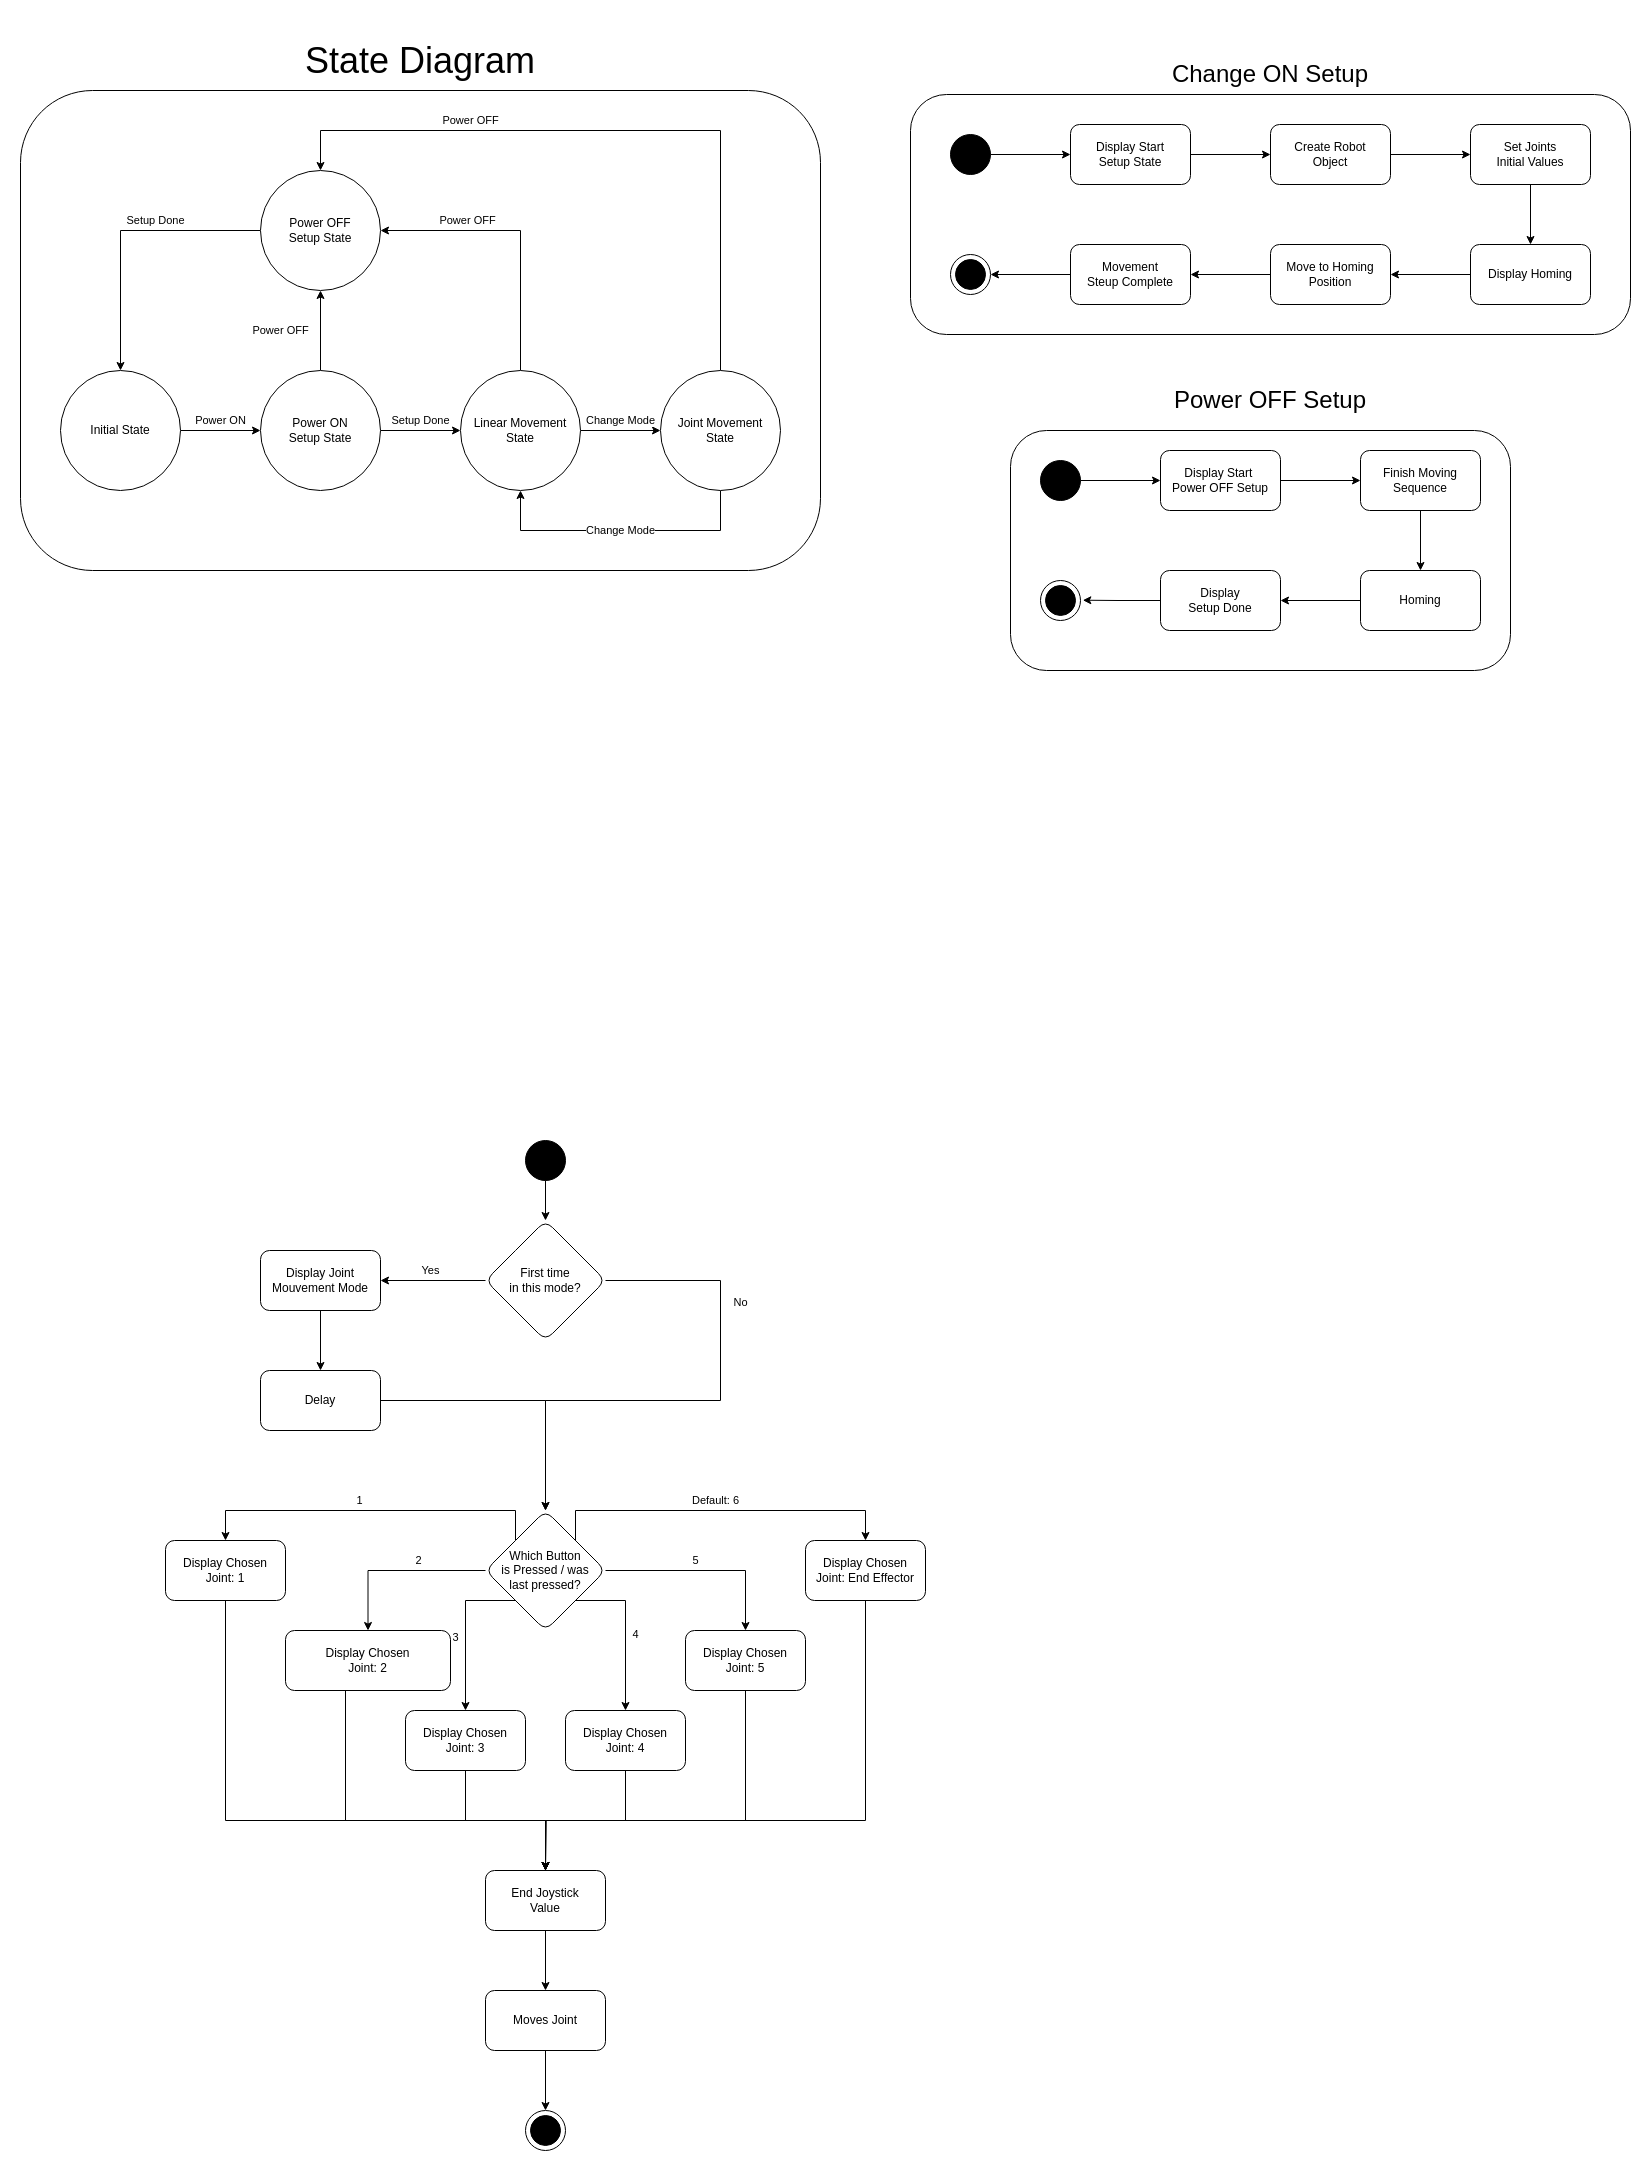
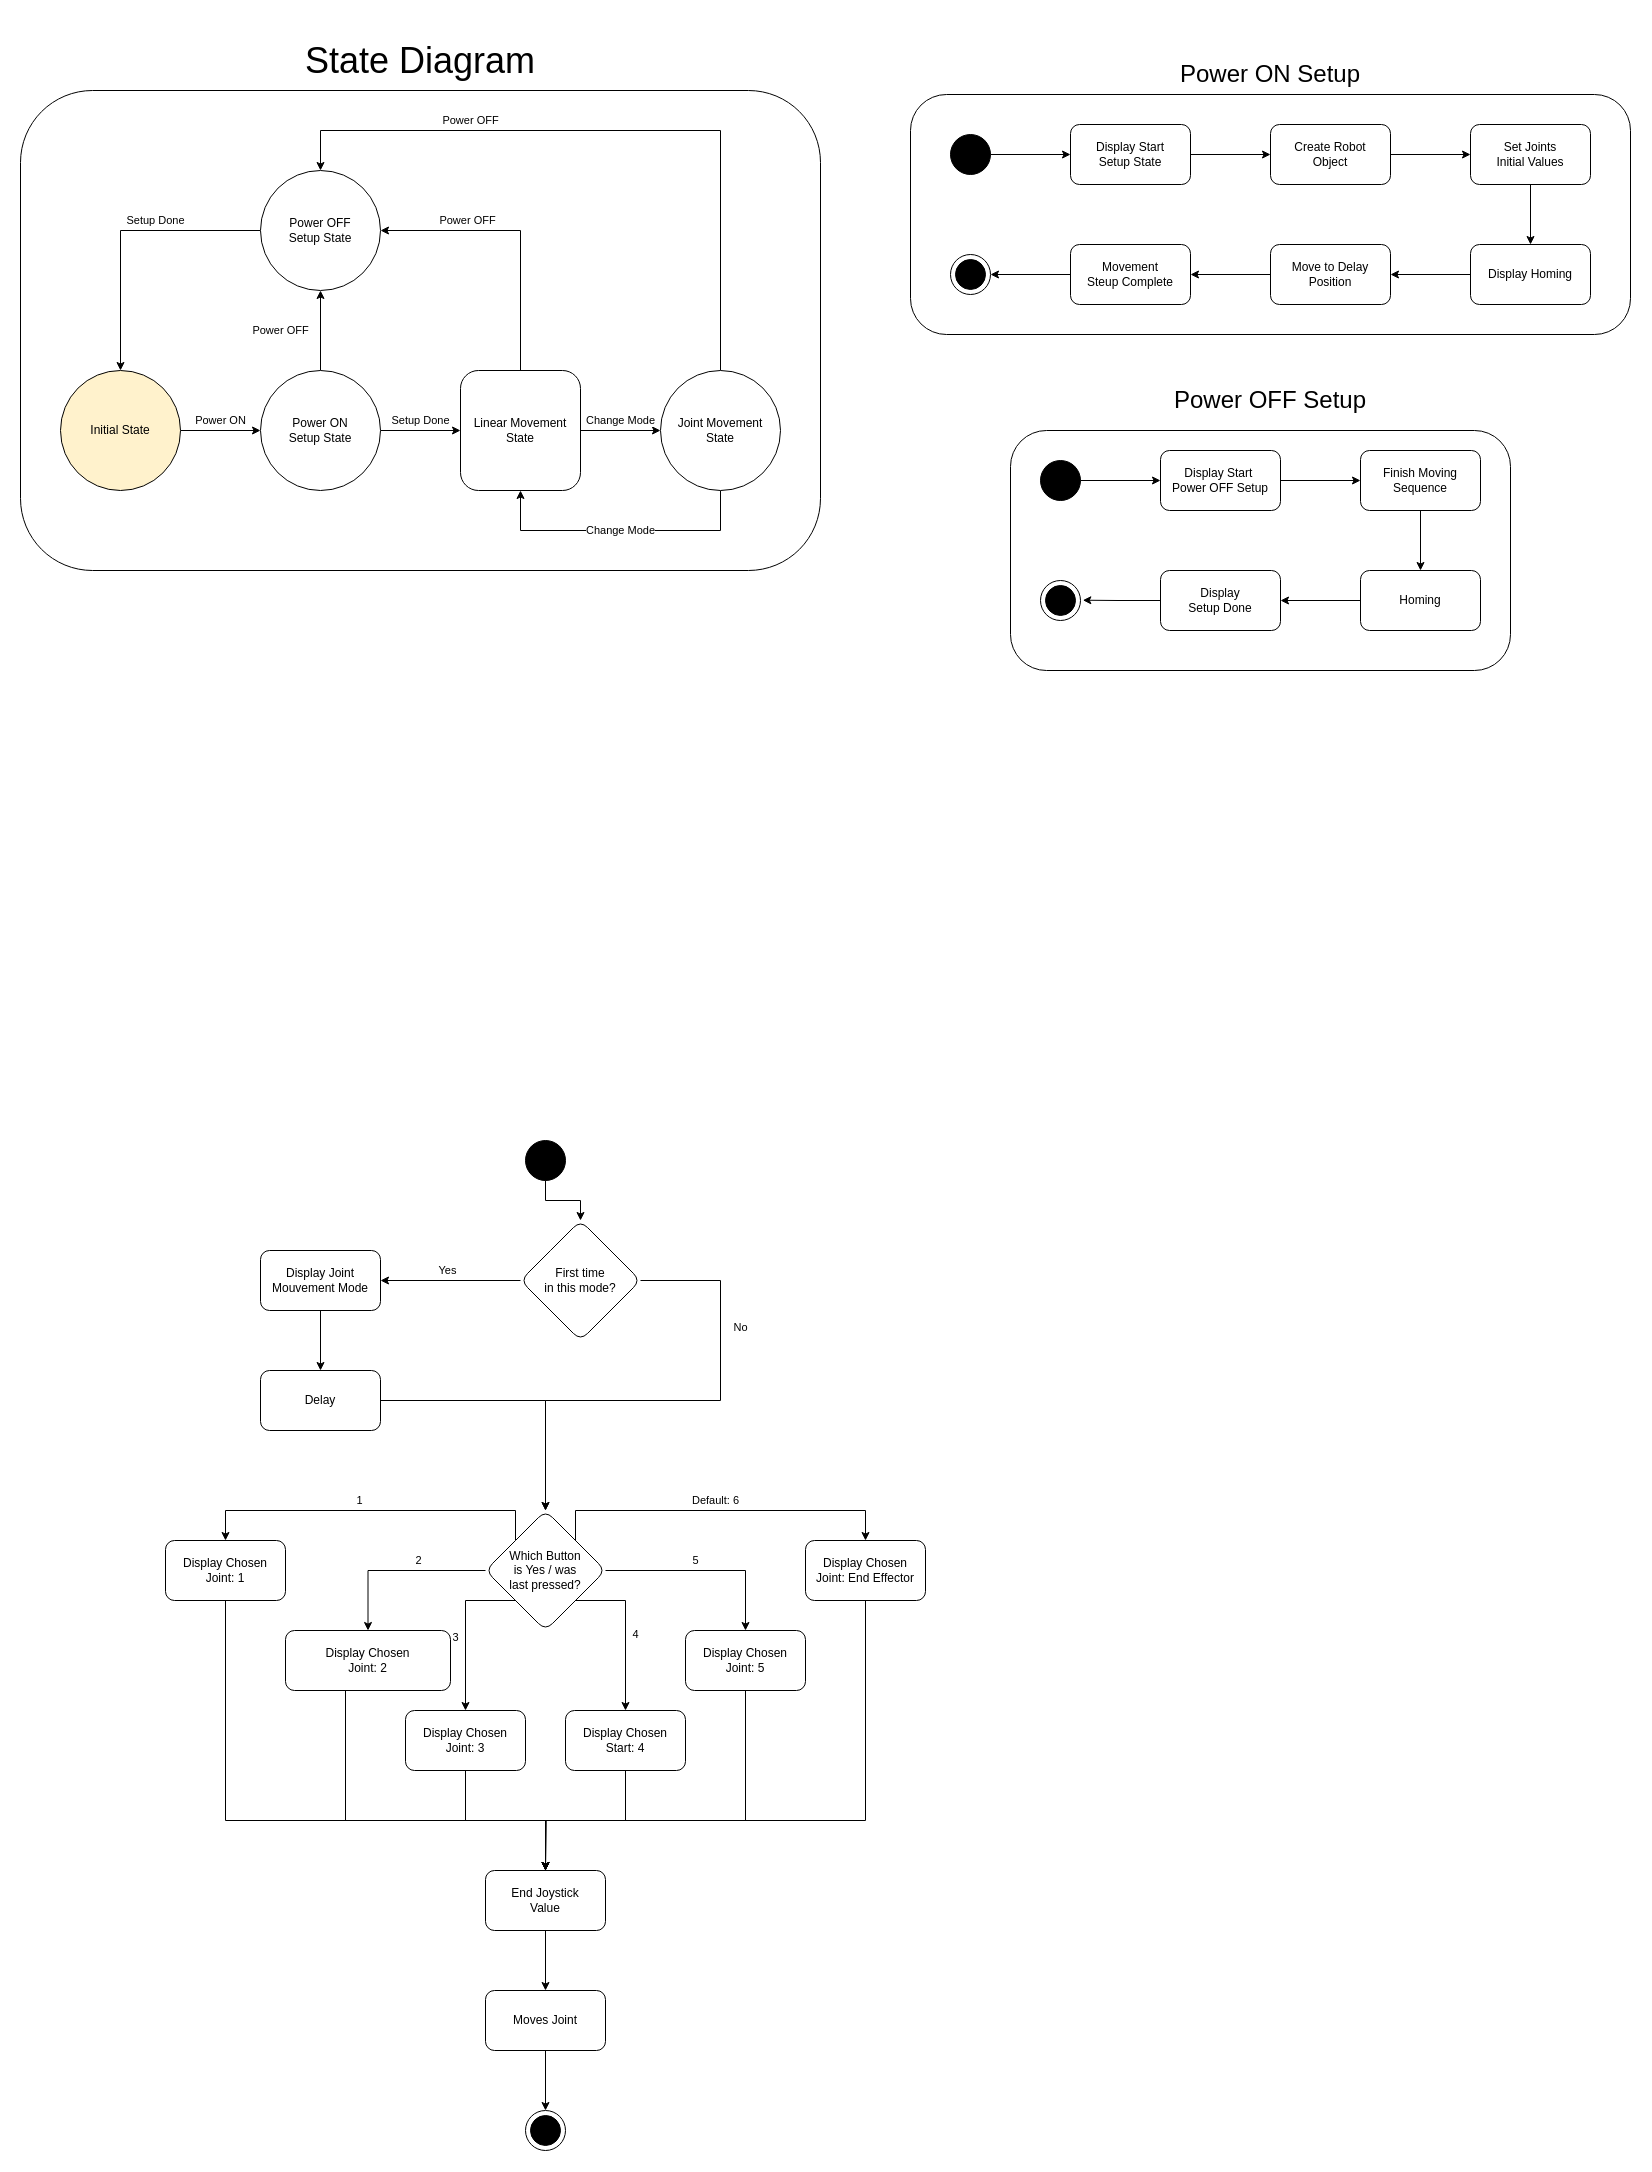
node "Change ON Setup": label "Change ON Setup" -> "Power ON Setup"
node "Move to Homing Position": label "Move to Homing Position" -> "Move to Delay Position"
node "Initial State": fillcolor #ffffff -> #fff2cc
node "Linear Movement State": shape ellipse -> rounded rectangle
node "First time in this mode?": moved (546, 1281) -> (581, 1281)
node "Which Button is Pressed / was last pressed?": label "Which Button is Pressed / was last pressed?" -> "Which Button is Yes / was last pressed?"
node "Display Chosen Joint: 4": label "Display Chosen Joint: 4" -> "Display Chosen Start: 4"
